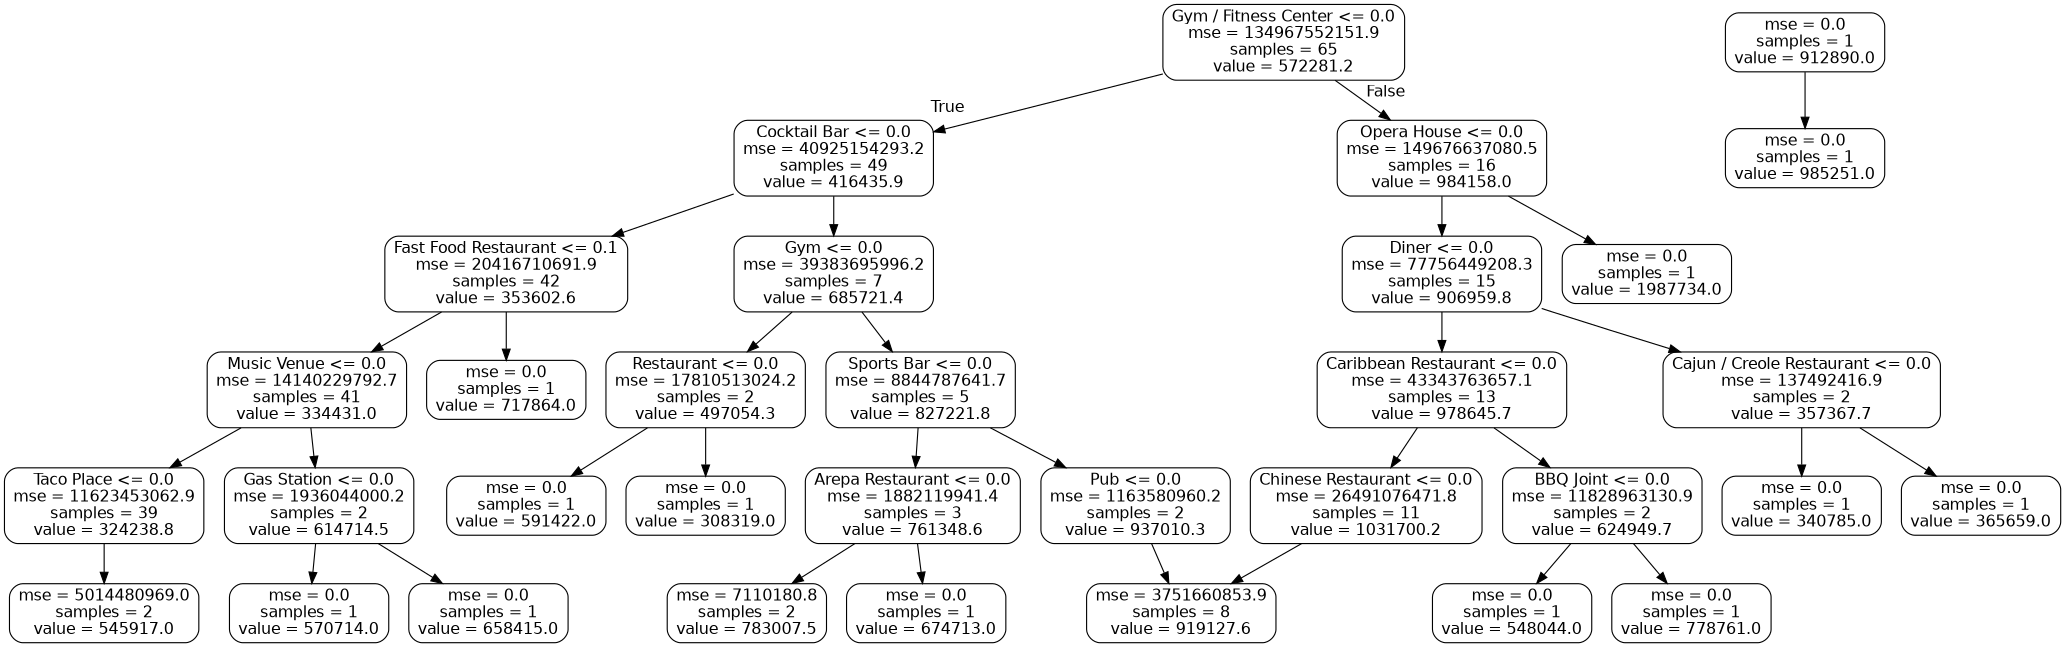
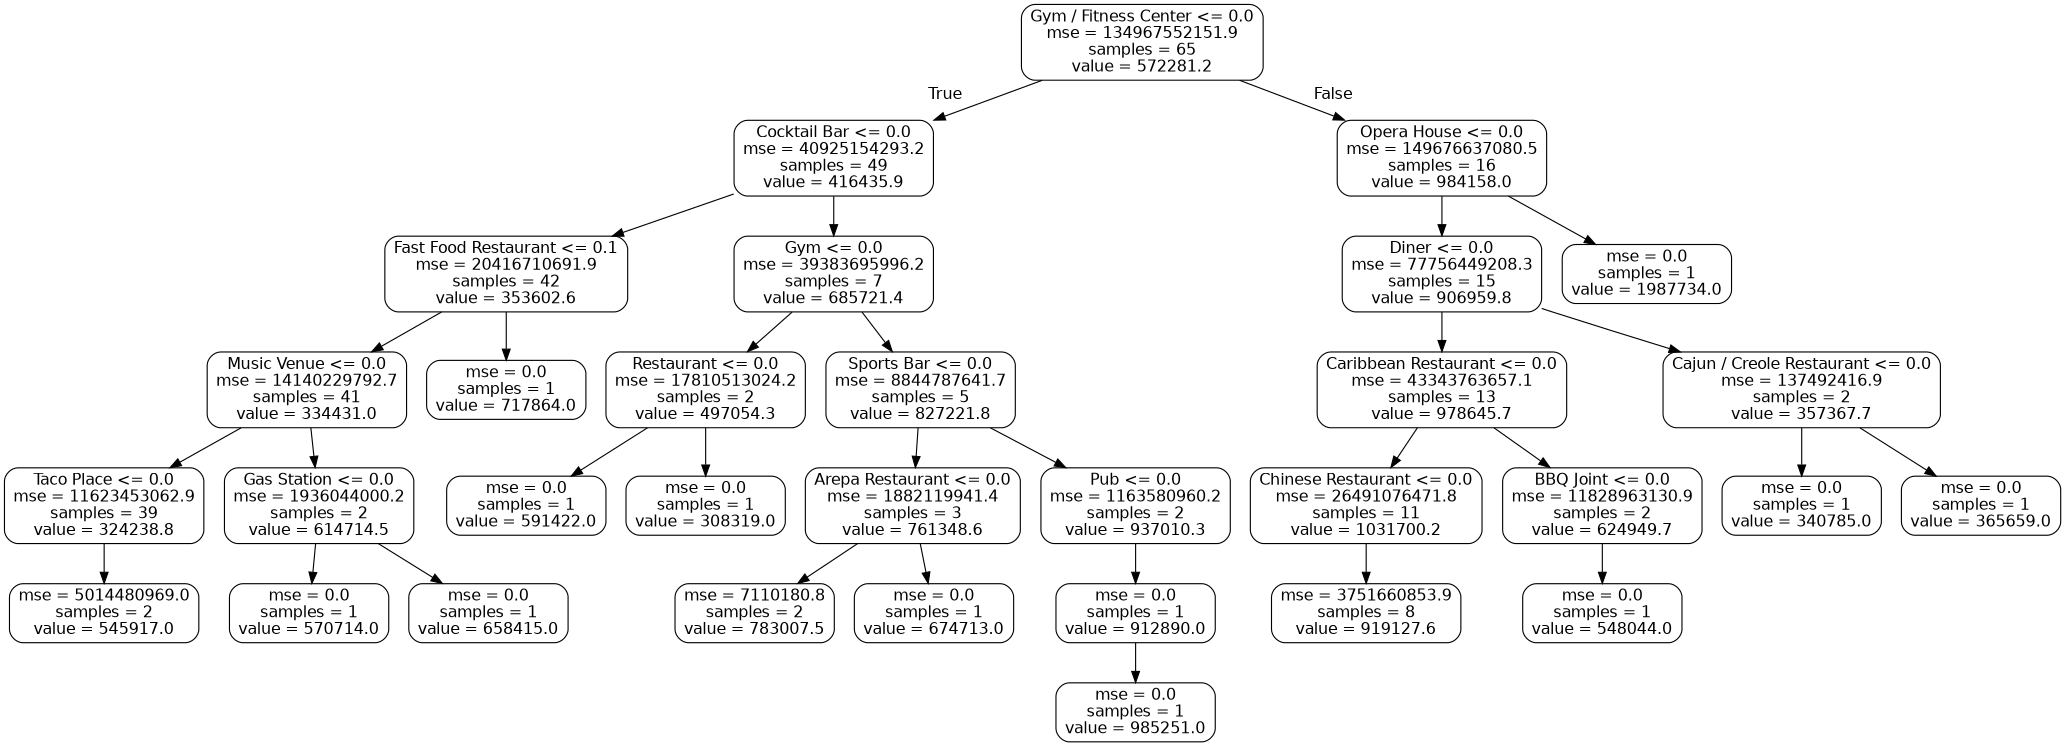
edge "Pub <= 0.0 mse = 1163580960.2 samples = 2 value = 937010.3" -> "mse = 3751660853.9 samples = 8 value = 919127.6": now "Pub <= 0.0 mse = 1163580960.2 samples = 2 value = 937010.3" -> "mse = 0.0 samples = 1 value = 912890.0"
node "mse = 0.0 samples = 1 value = 778761.0": removed
